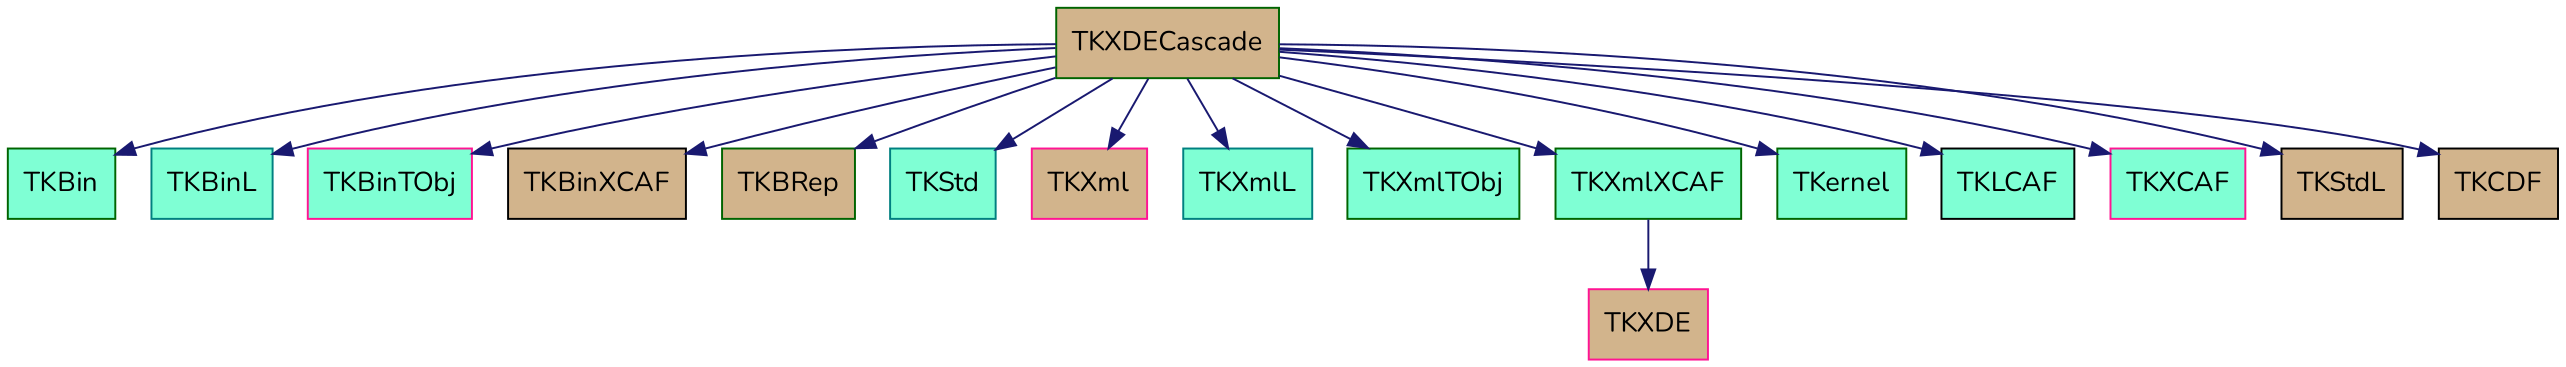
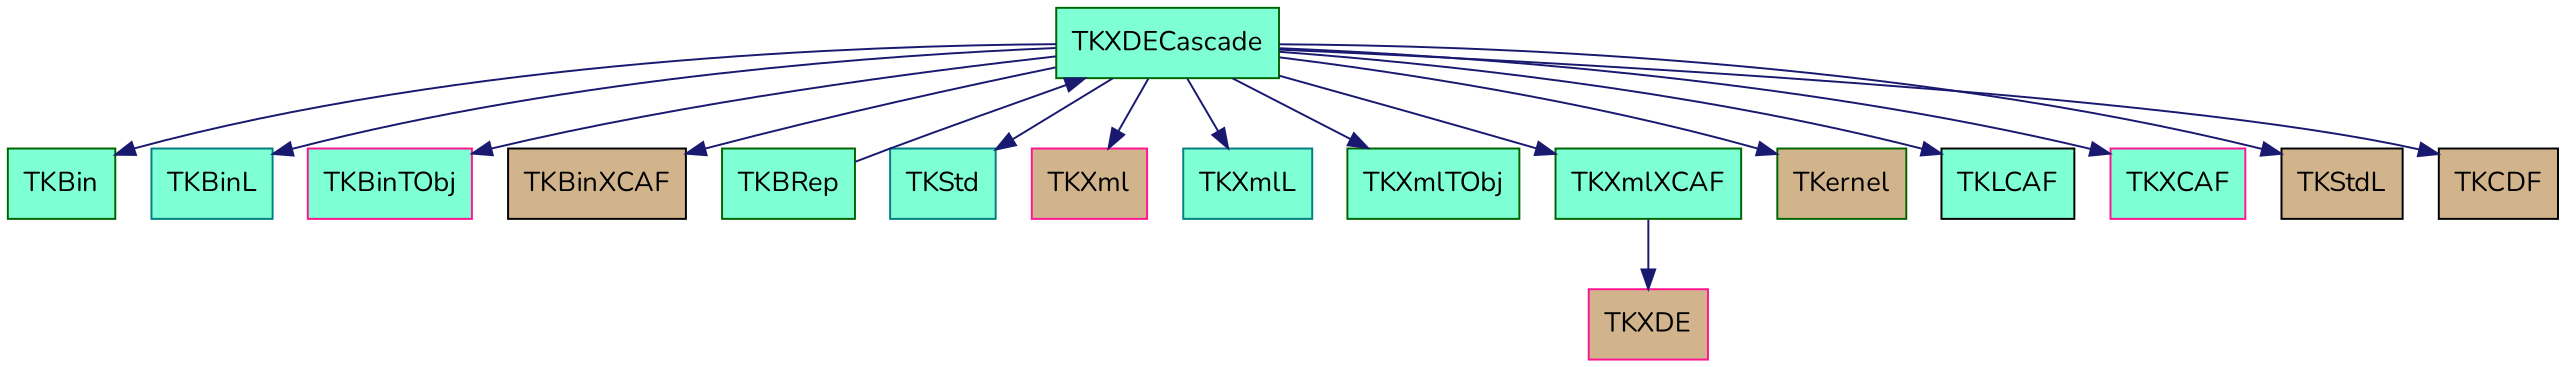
node "TKXDECascade": fillcolor tan -> aquamarine
edge "TKXDECascade" -> "TKBRep": reversed
node "TKBRep": fillcolor tan -> aquamarine
node "TKernel": fillcolor aquamarine -> tan
